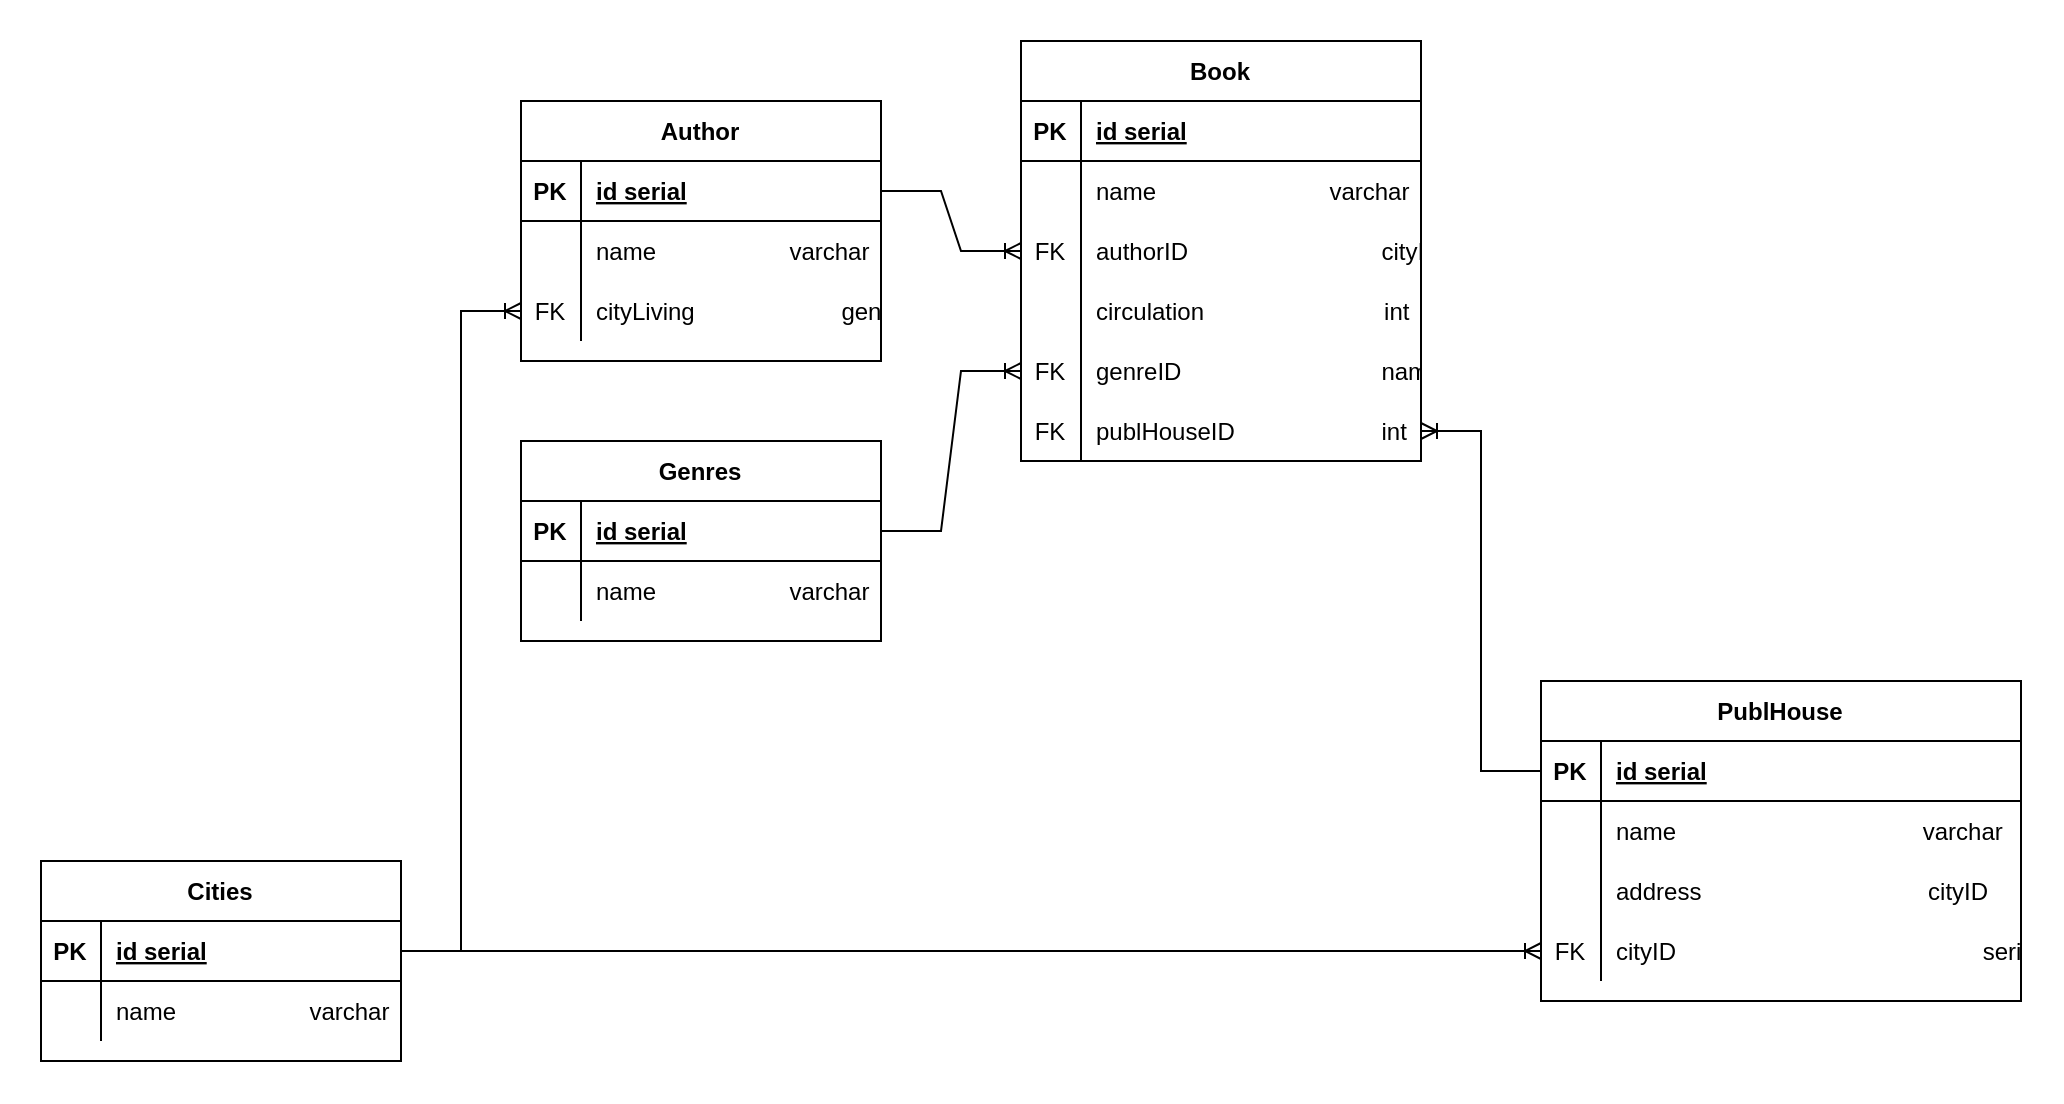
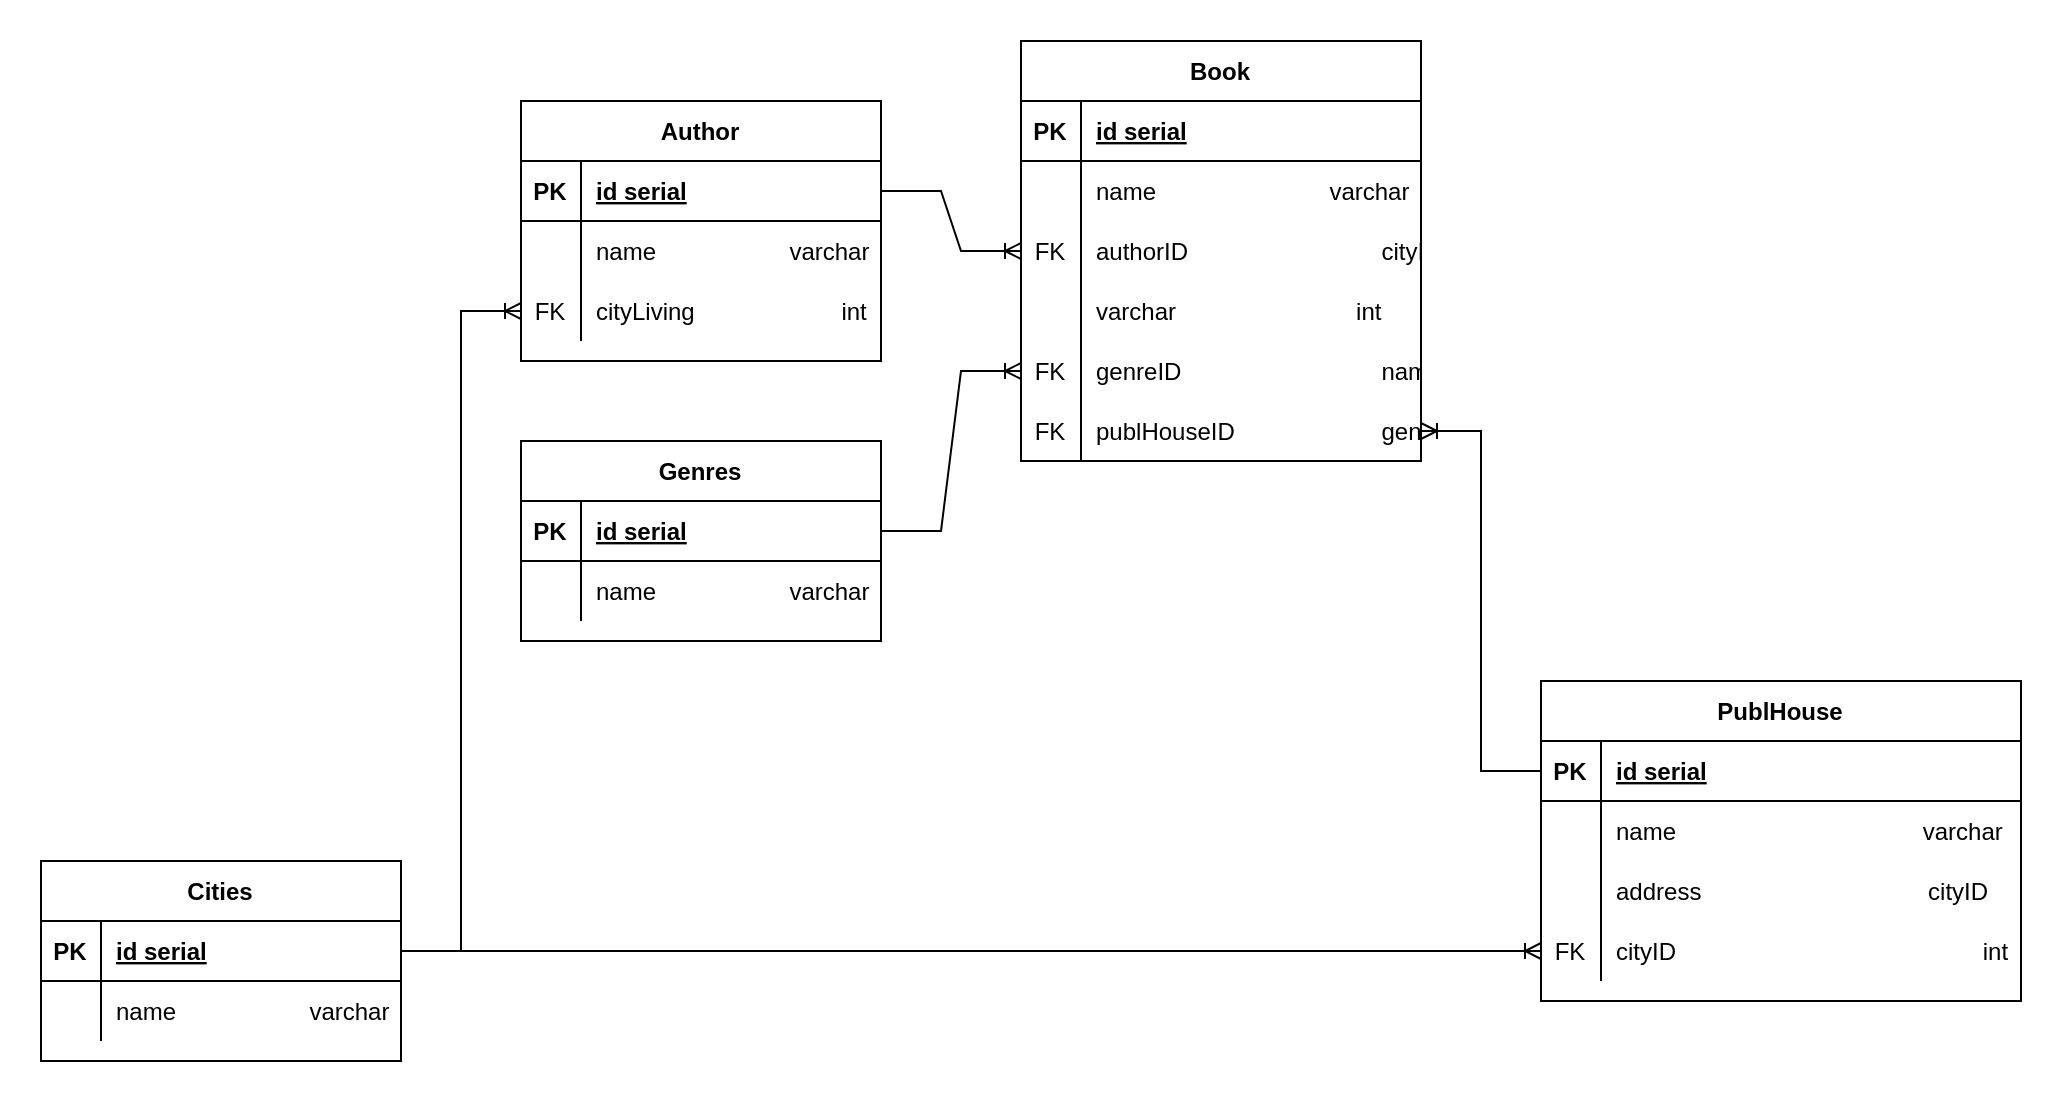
node "cityLiving genreID": label "cityLiving genreID" -> "cityLiving int"
node "circulation int": label "circulation int" -> "varchar int"
node "publHouseID int": label "publHouseID int" -> "publHouseID genreID"
node "cityID serial": label "cityID serial" -> "cityID int"
